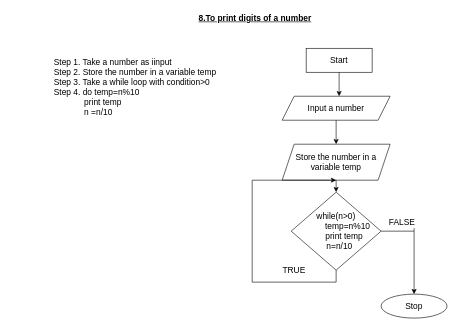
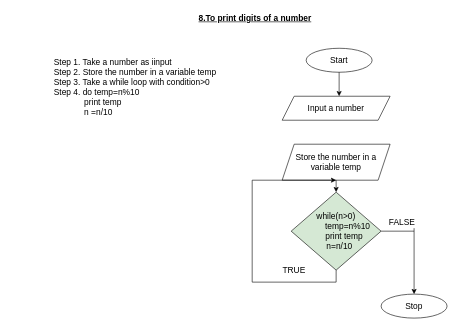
node "Start": shape rectangle -> ellipse
edge "Input a number" -> "Store the number in a variable temp": removed
node "while(n>0) temp=n%10 print temp n=n/10": fillcolor #ffffff -> #d5e8d4
